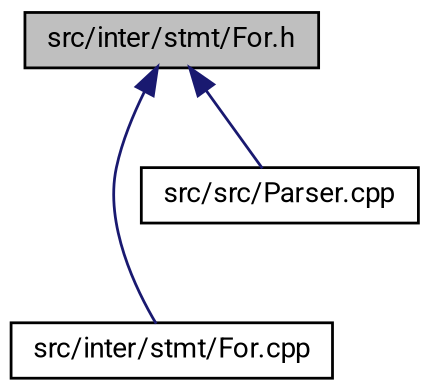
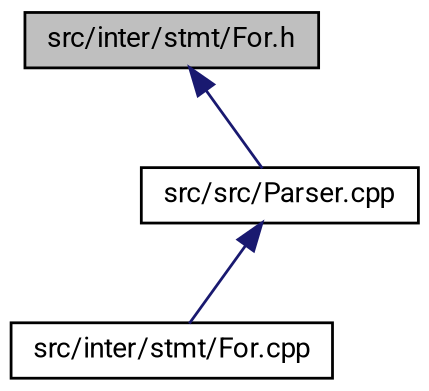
edge "src/inter/stmt/For.cpp" -> "src/inter/stmt/For.h": now "src/inter/stmt/For.cpp" -> "src/src/Parser.cpp"
